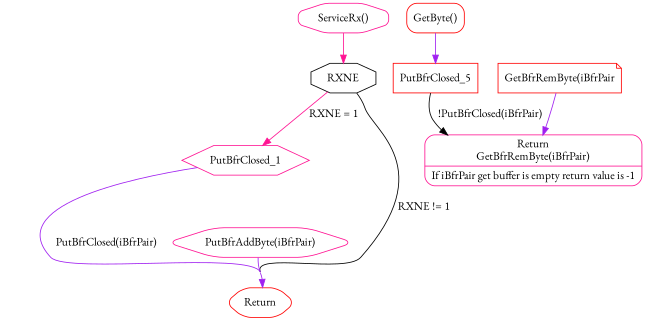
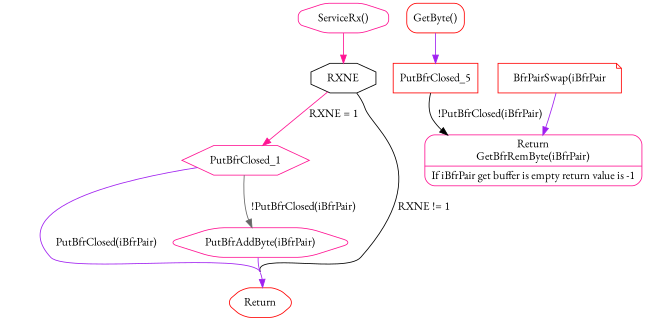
node "GetBfrRemByte(iBfrPair": label "GetBfrRemByte(iBfrPair" -> "BfrPairSwap(iBfrPair"
edge "PutBfrClosed_1" -> "PutBfrAddByte(iBfrPair)": added, label "!PutBfrClosed(iBfrPair)"
